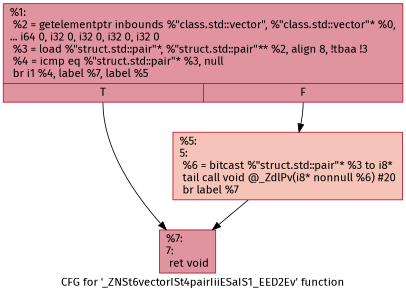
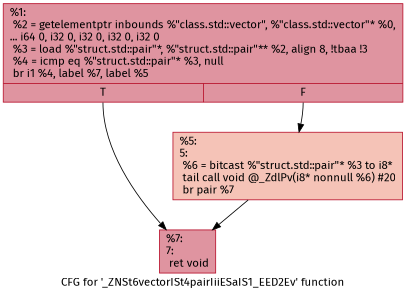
node "%5:": text "br label %7" -> "br pair %7"
